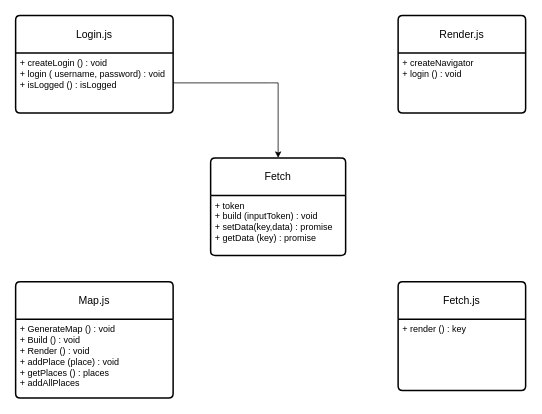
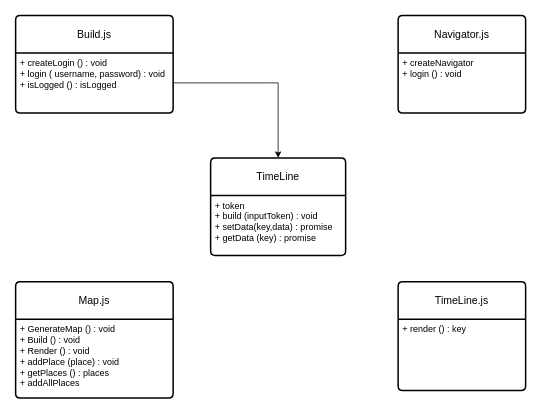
node "Login.js": label "Login.js" -> "Build.js"
node "Render.js": label "Render.js" -> "Navigator.js"
node "Fetch": label "Fetch" -> "TimeLine"
node "Fetch.js": label "Fetch.js" -> "TimeLine.js"
